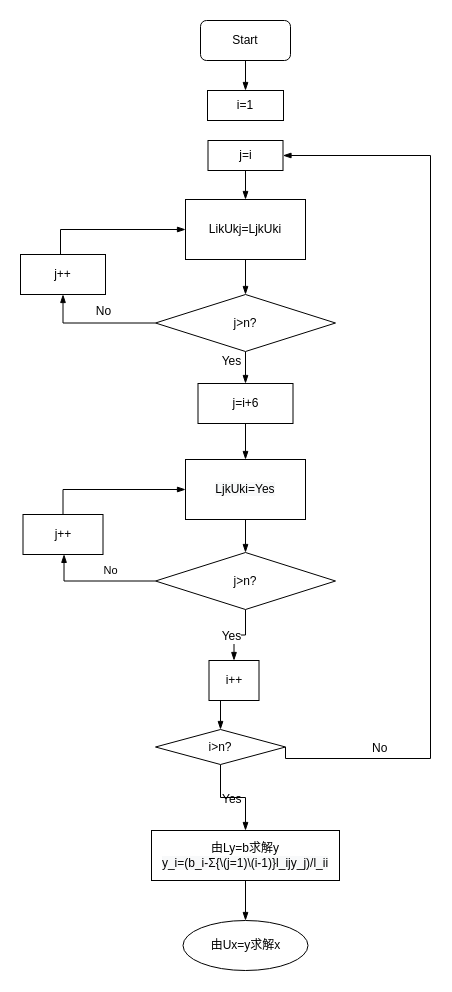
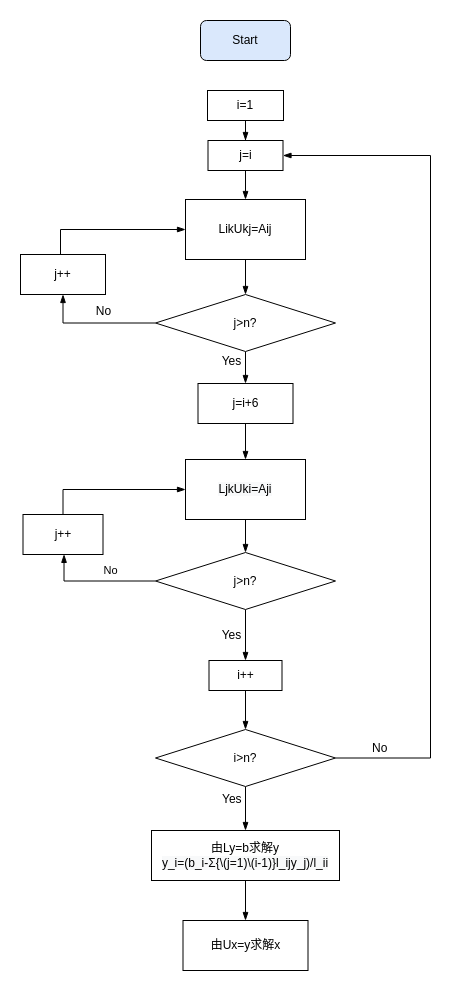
node "Start": fillcolor #ffffff -> #dae8fc
edge "Start" -> "i=1": removed
edge "i=1" -> "j=i": added
node "LikUkj=LjkUki": label "LikUkj=LjkUki" -> "LikUkj=Aij"
node "LjkUki=Yes": label "LjkUki=Yes" -> "LjkUki=Aji"
node "i++": size 50x40 -> 73x30
node "i>n?": size 130x35 -> 180x57
node "由Ux=y求解x": shape ellipse -> rectangle
